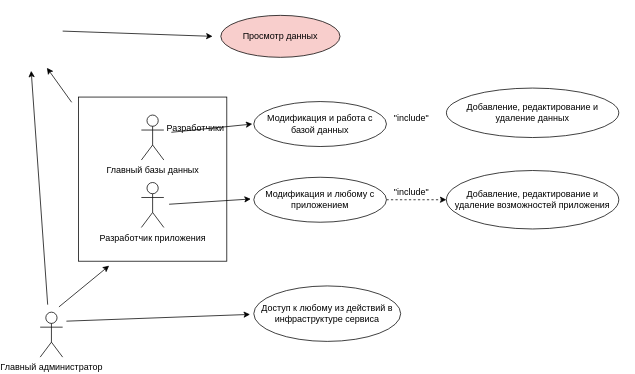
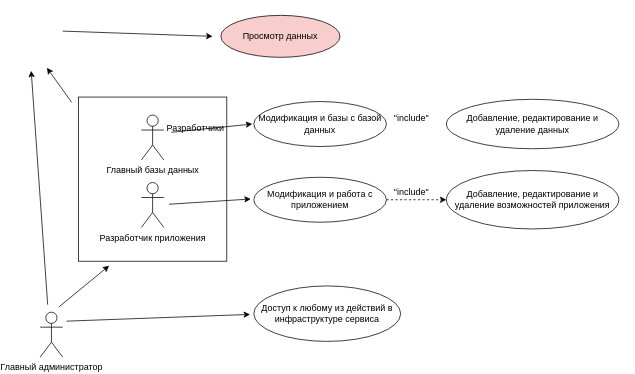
node "Добавление, редактирование и удаление данных": moved (533, 113) -> (533, 124)
node "Модификация и работа с базой данных": label "Модификация и работа с базой данных" -> "Модификация и базы с базой данных"
node "Модификация и любому с приложением": label "Модификация и любому с приложением" -> "Модификация и работа с приложением"
